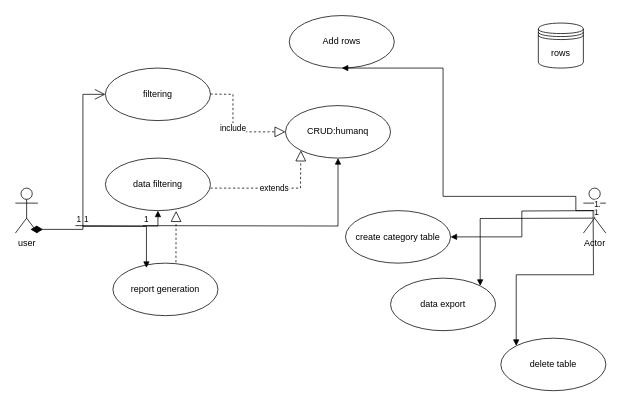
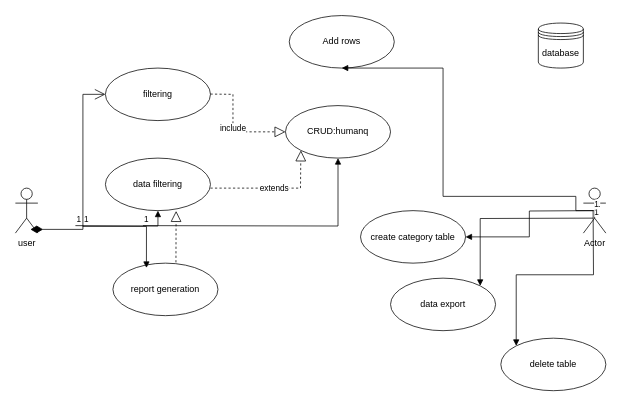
node "rows": label "rows" -> "database"
node "create category table": moved (398, 237) -> (413, 237)
